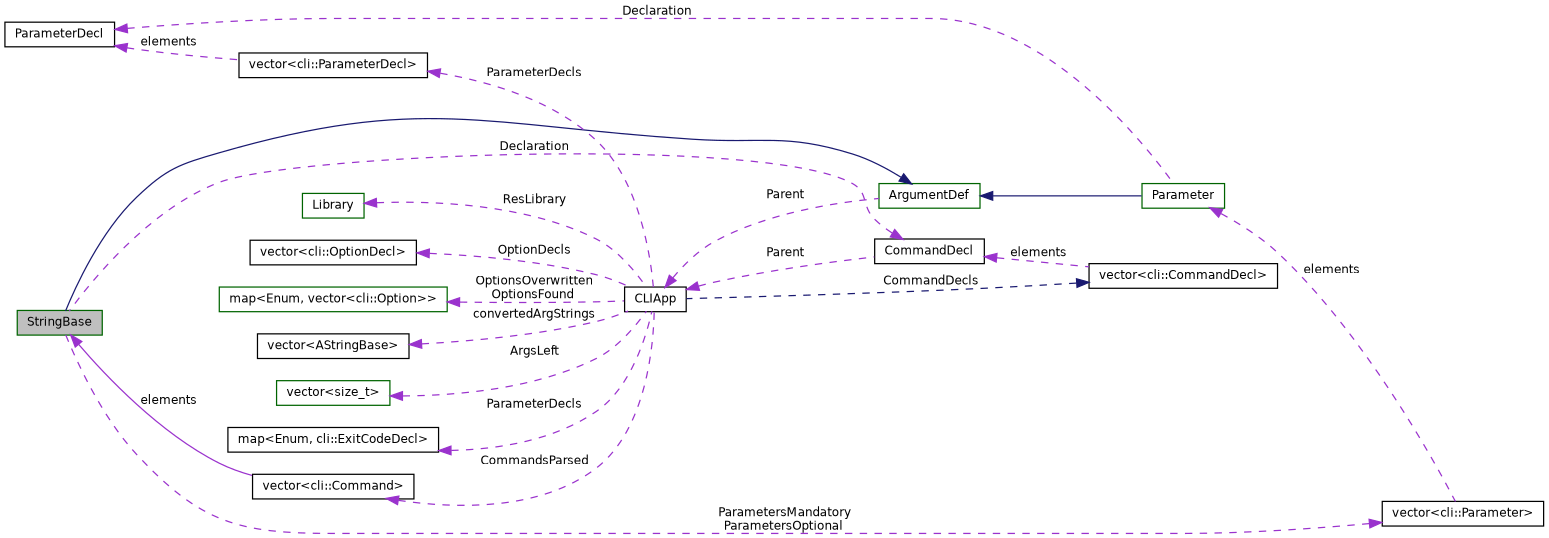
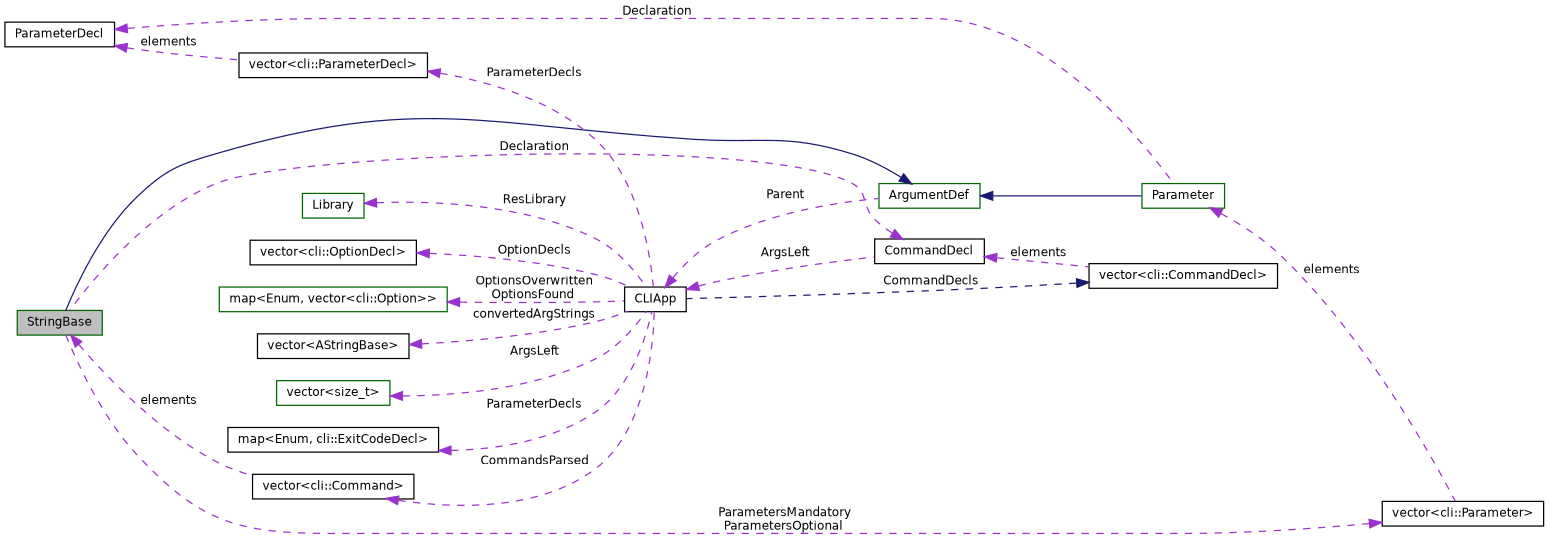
edge "CommandDecl" -> "CLIApp": label " Parent" -> " ArgsLeft"
edge "vector<cli::Command>" -> "StringBase": style solid -> dashed
